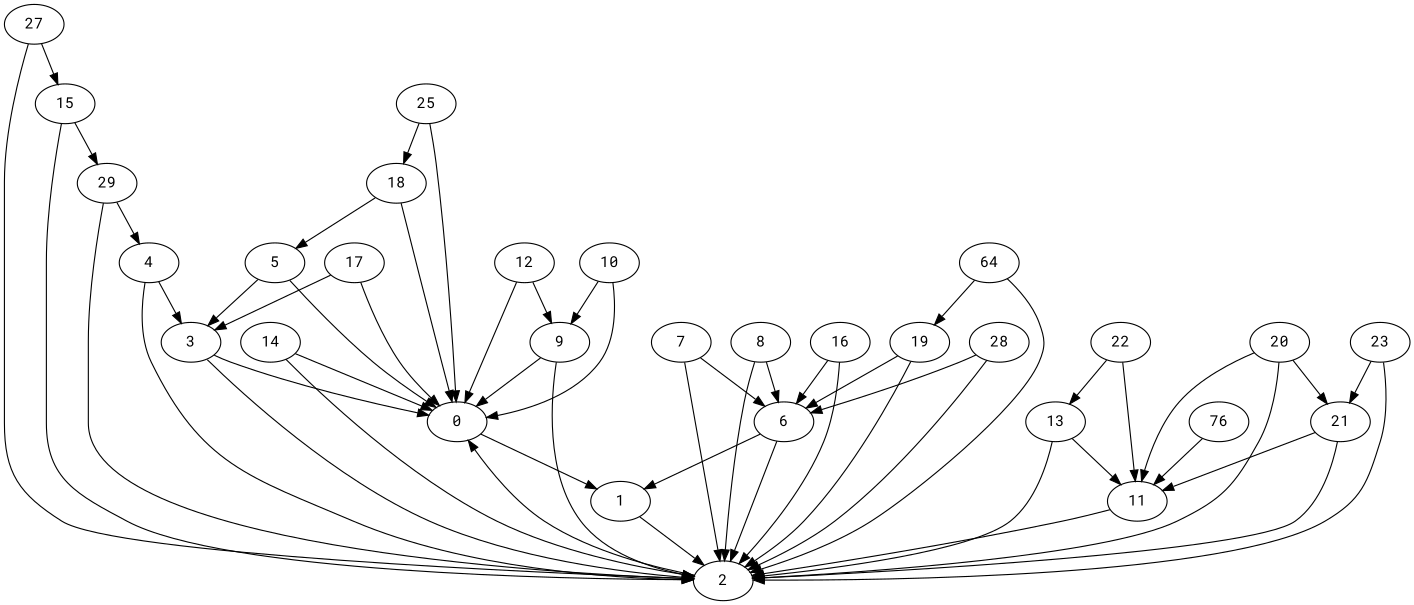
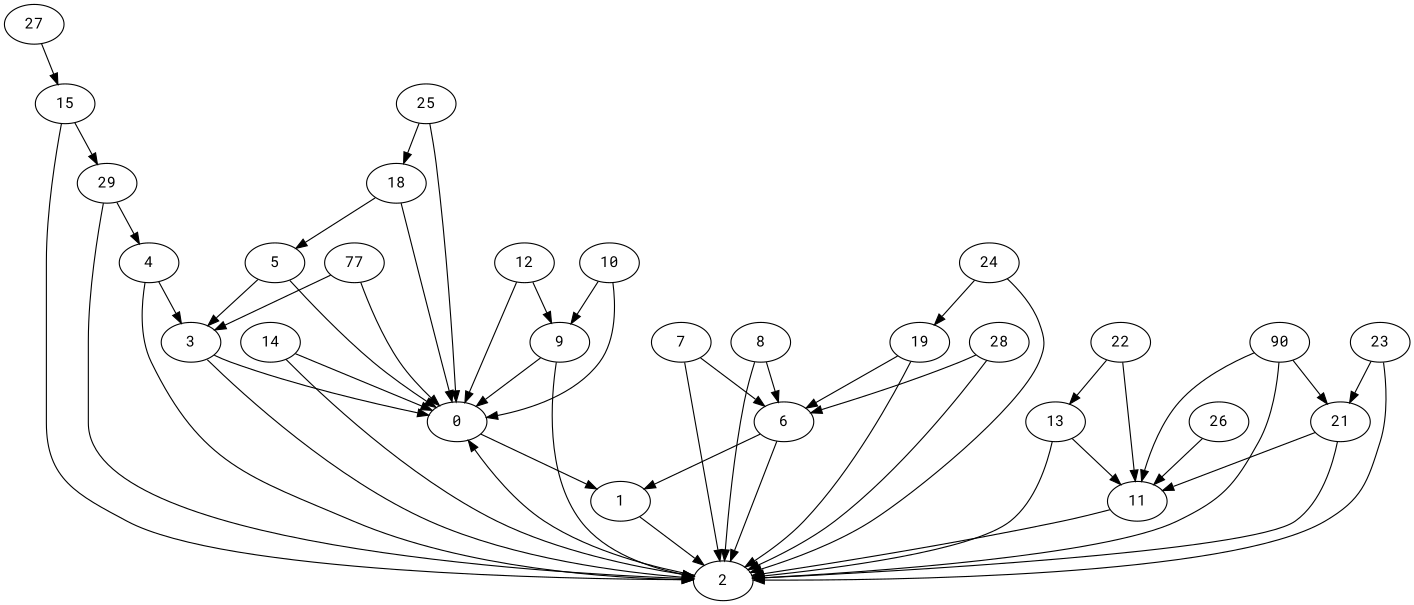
node "17": label "17" -> "77"
node "64": label "64" -> "24"
node "16": removed
node "20": label "20" -> "90"
node "76": label "76" -> "26"
edge "27" -> "2": removed
